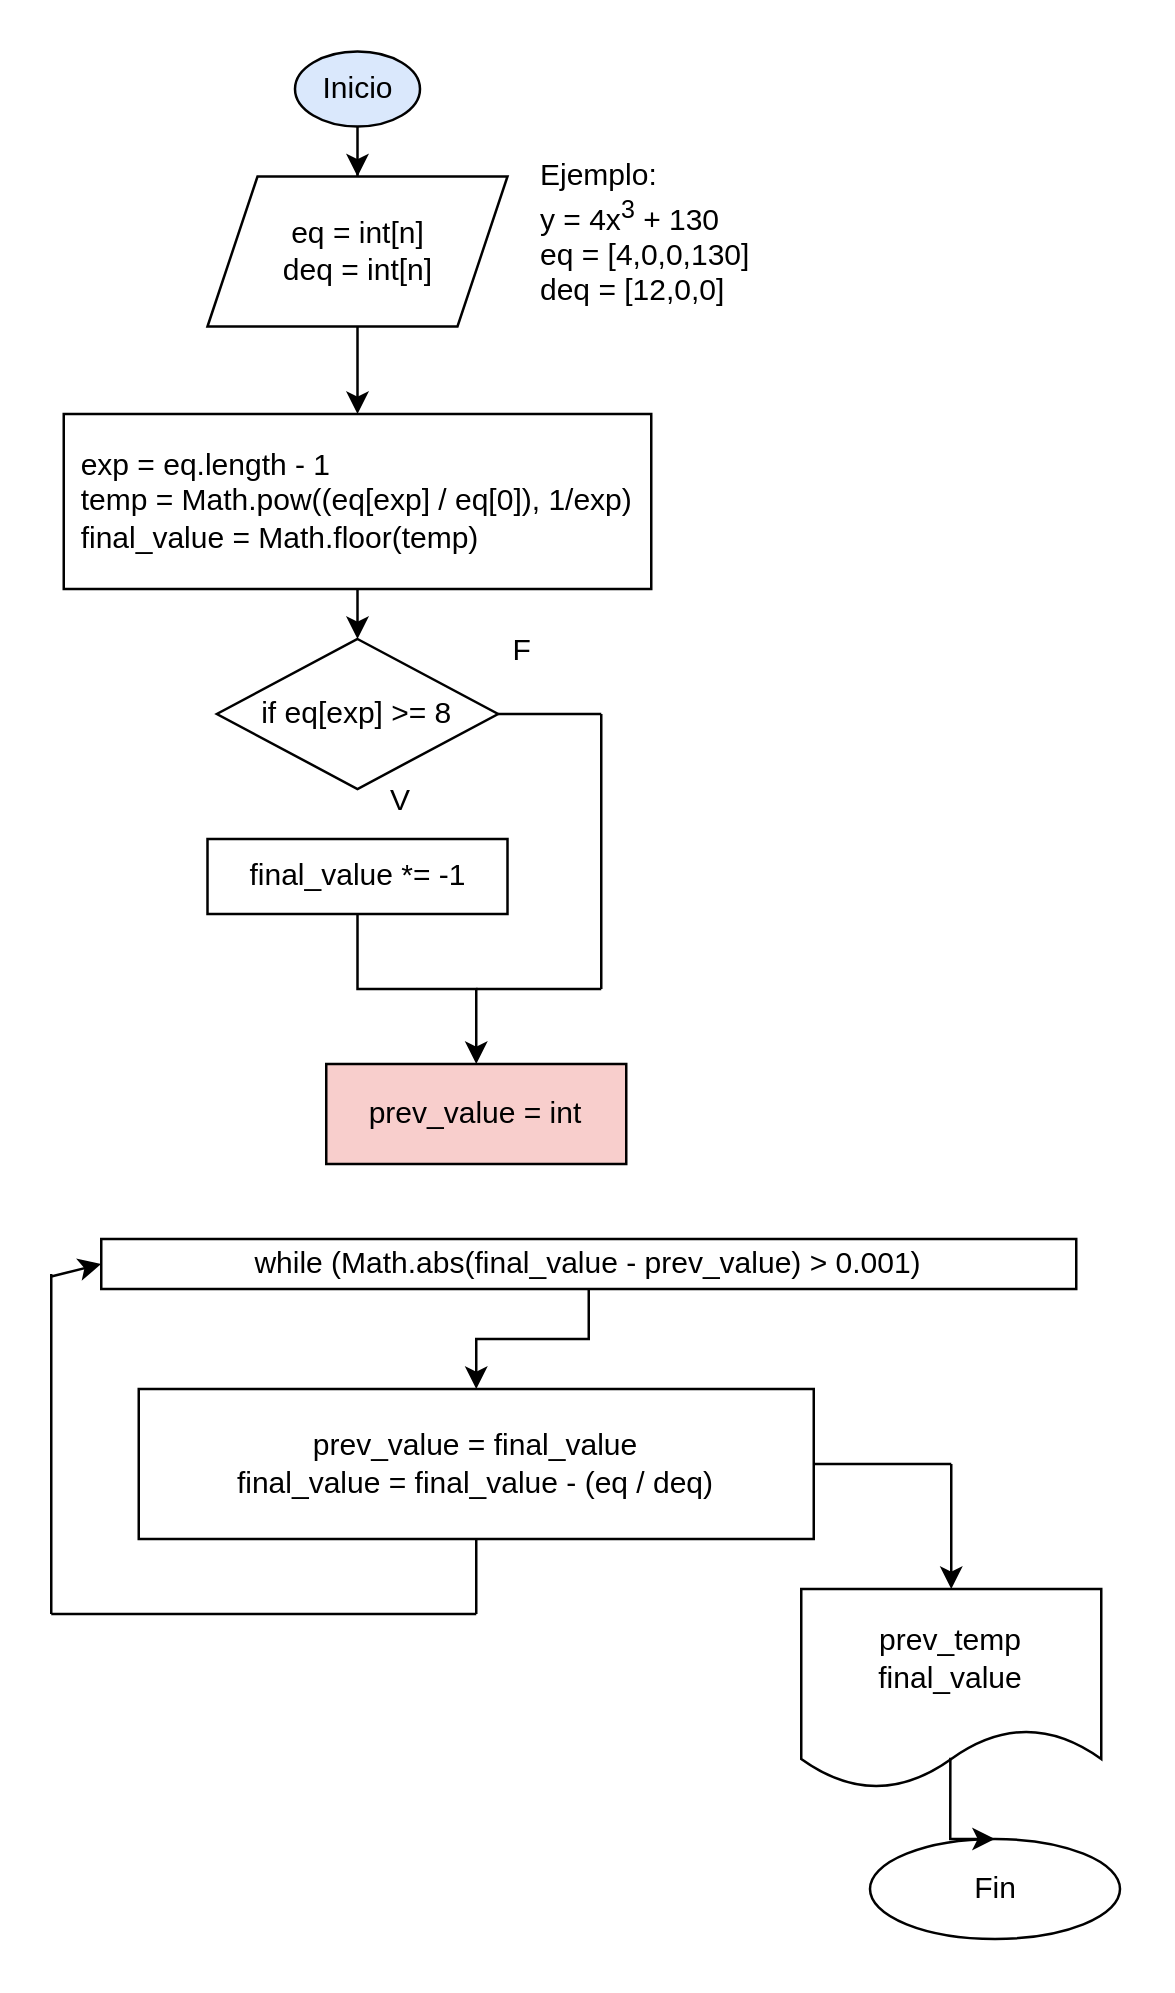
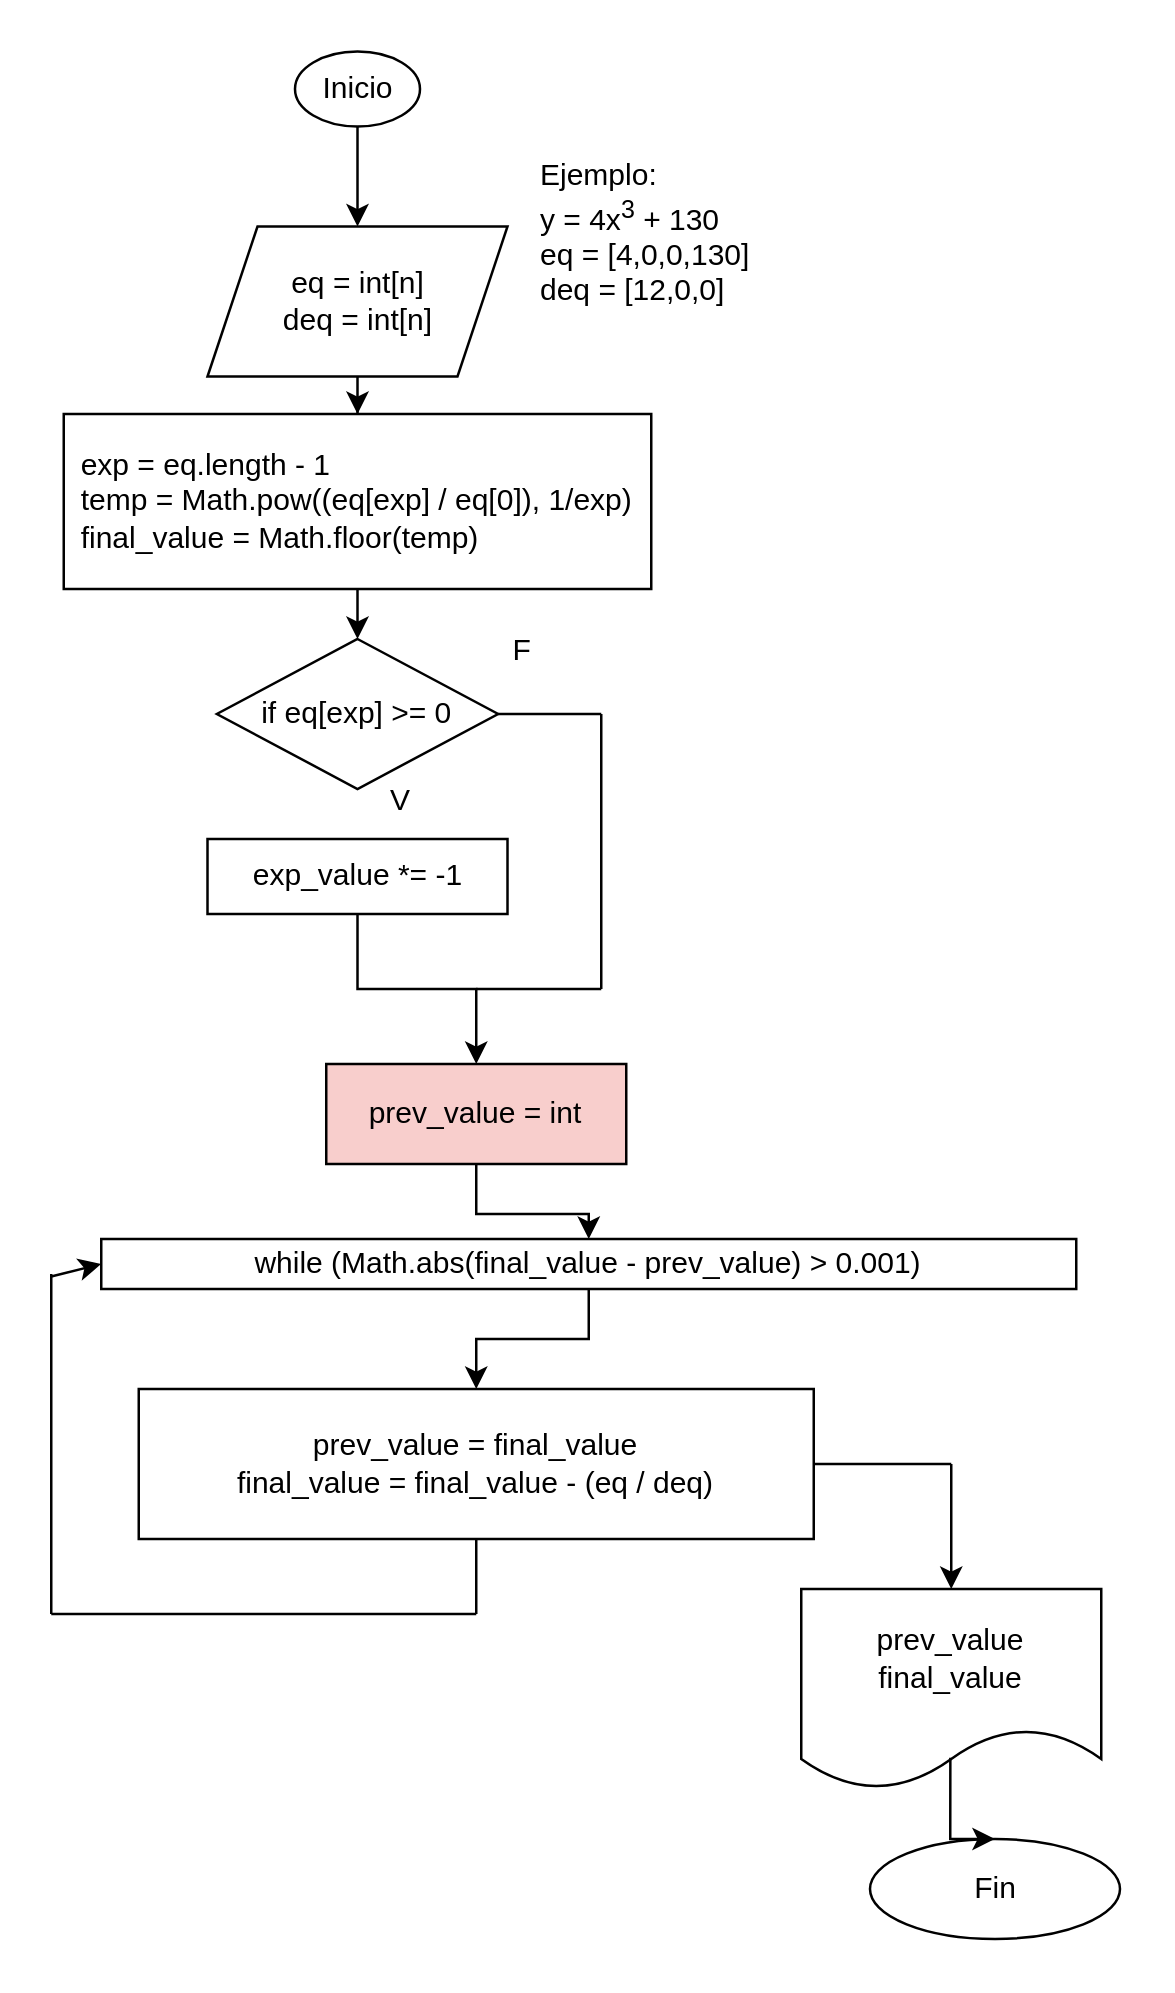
node "Inicio": fillcolor #dae8fc -> #ffffff
node "eq = int[n] deq = int[n]": moved (358, 251) -> (358, 301)
node "if eq[exp] >= 8": label "if eq[exp] >= 8" -> "if eq[exp] >= 0"
node "final_value *= -1": label "final_value *= -1" -> "exp_value *= -1"
edge "prev_value = int" -> "while (Math.abs(final_value - prev_value) > 0.001)": added
node "prev_temp final_value": label "prev_temp final_value" -> "prev_value final_value"
